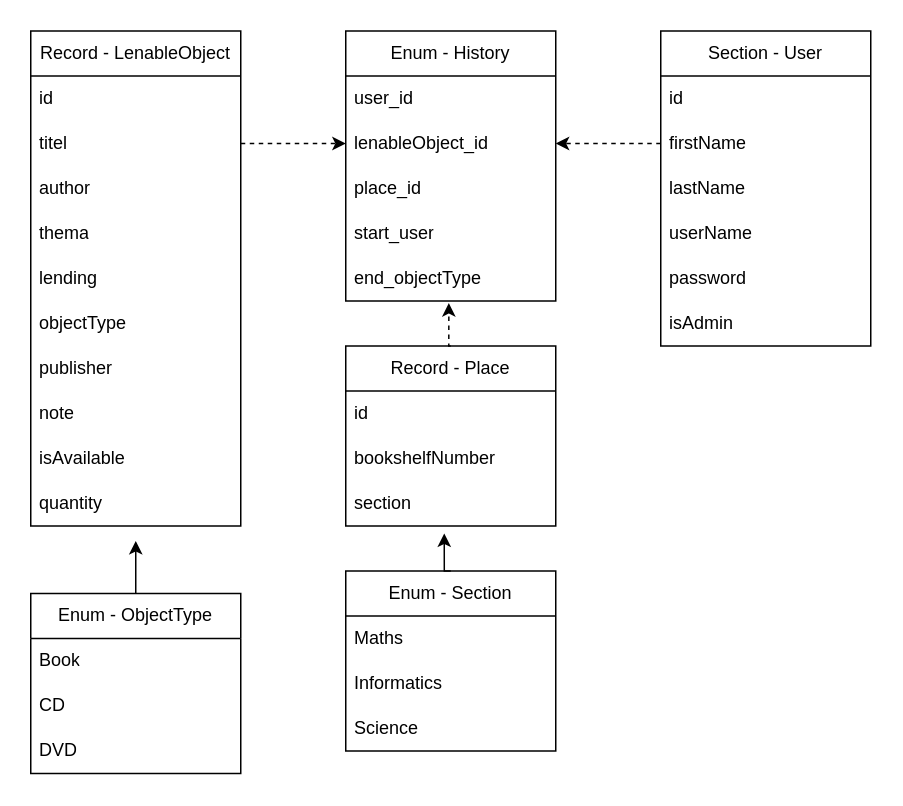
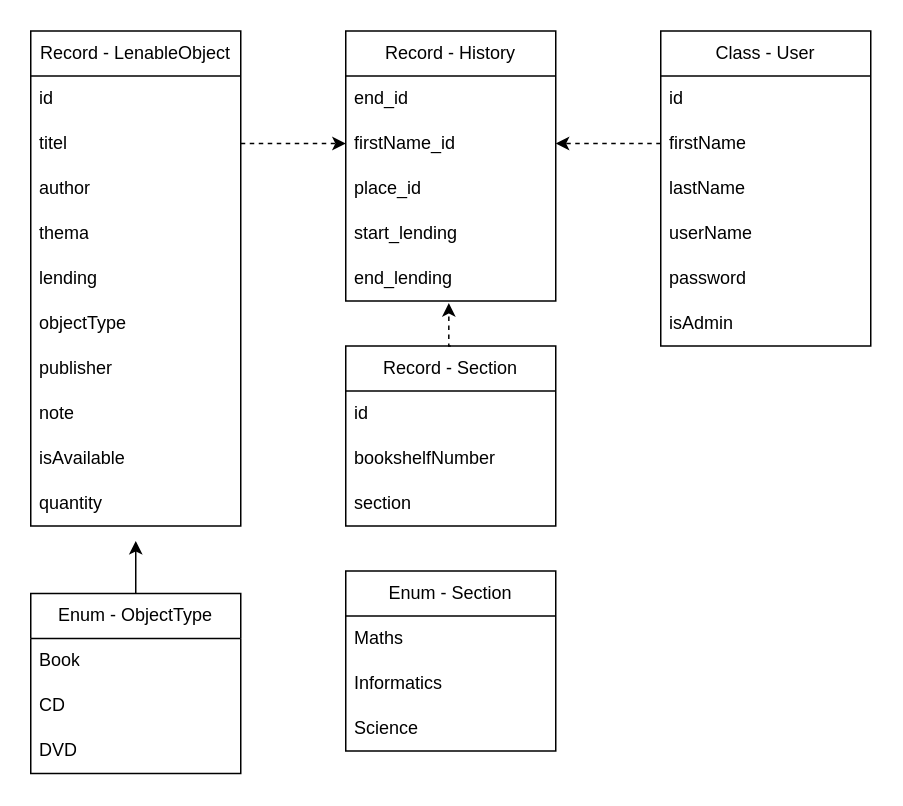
node "Enum - History": label "Enum - History" -> "Record - History"
node "Section - User": label "Section - User" -> "Class - User"
node "user_id": label "user_id" -> "end_id"
node "lenableObject_id": label "lenableObject_id" -> "firstName_id"
node "start_user": label "start_user" -> "start_lending"
node "end_objectType": label "end_objectType" -> "end_lending"
node "Record - Place": label "Record - Place" -> "Record - Section"
edge "Enum - Section" -> "section": removed
